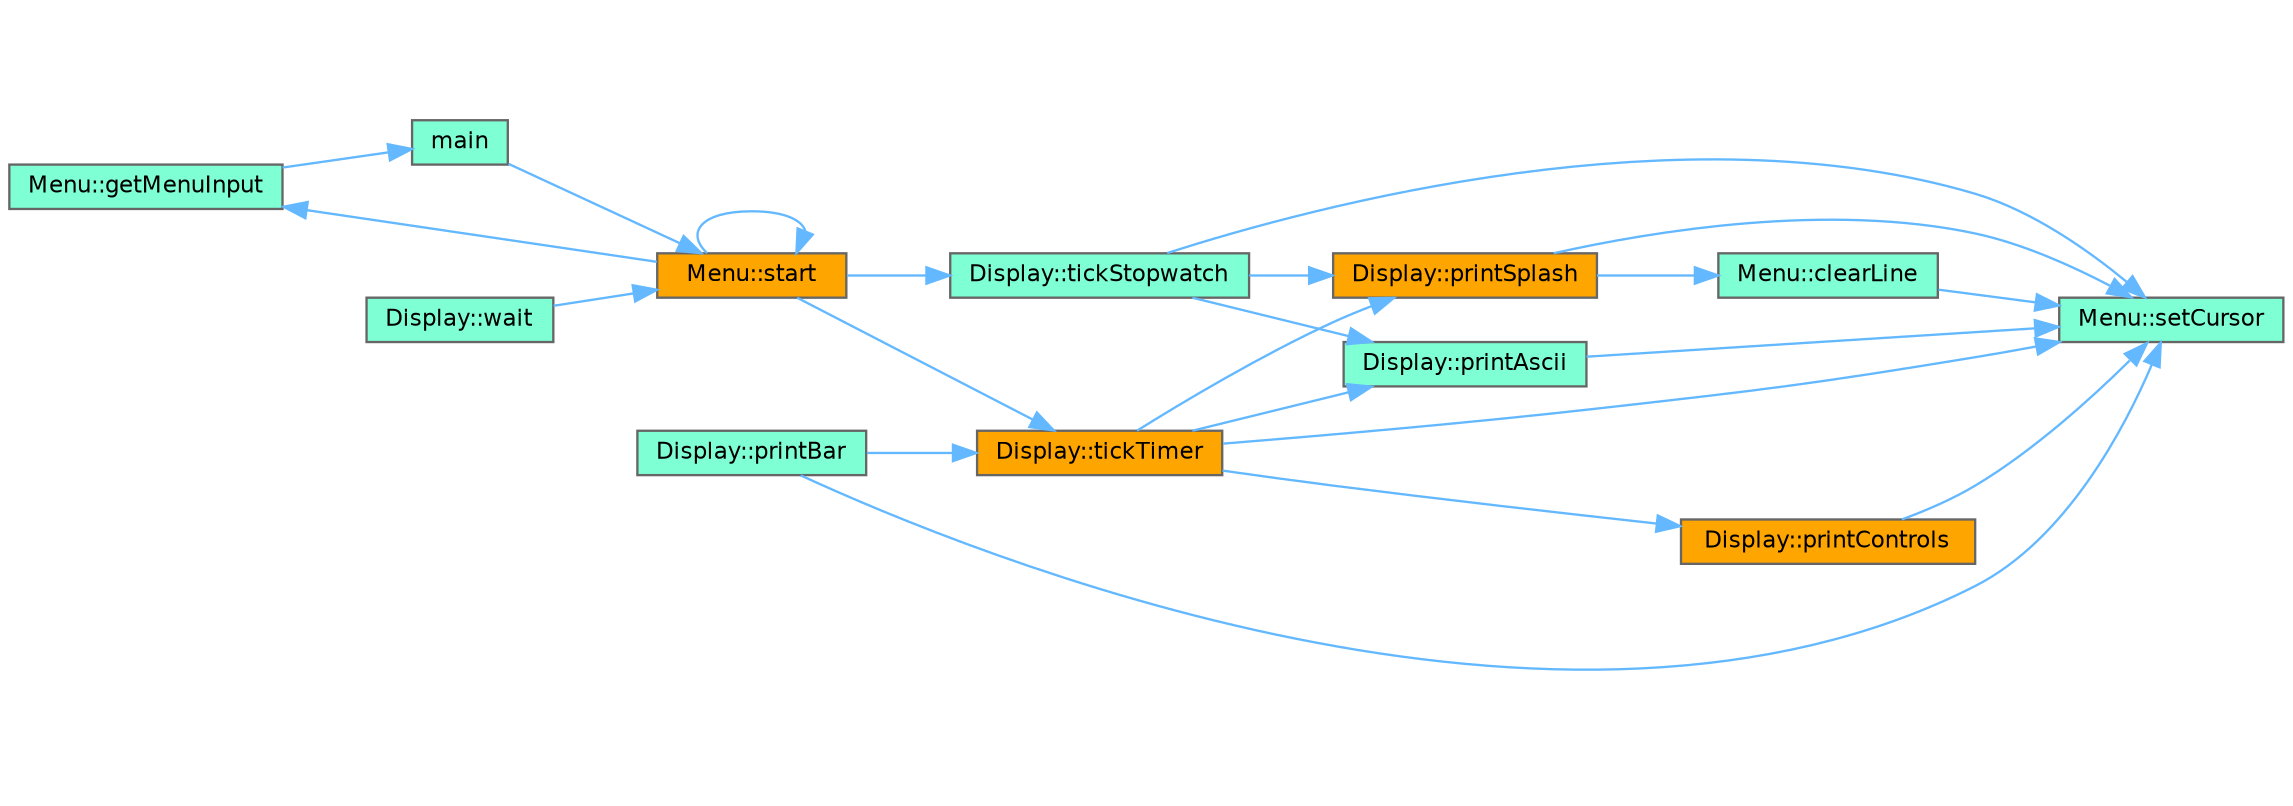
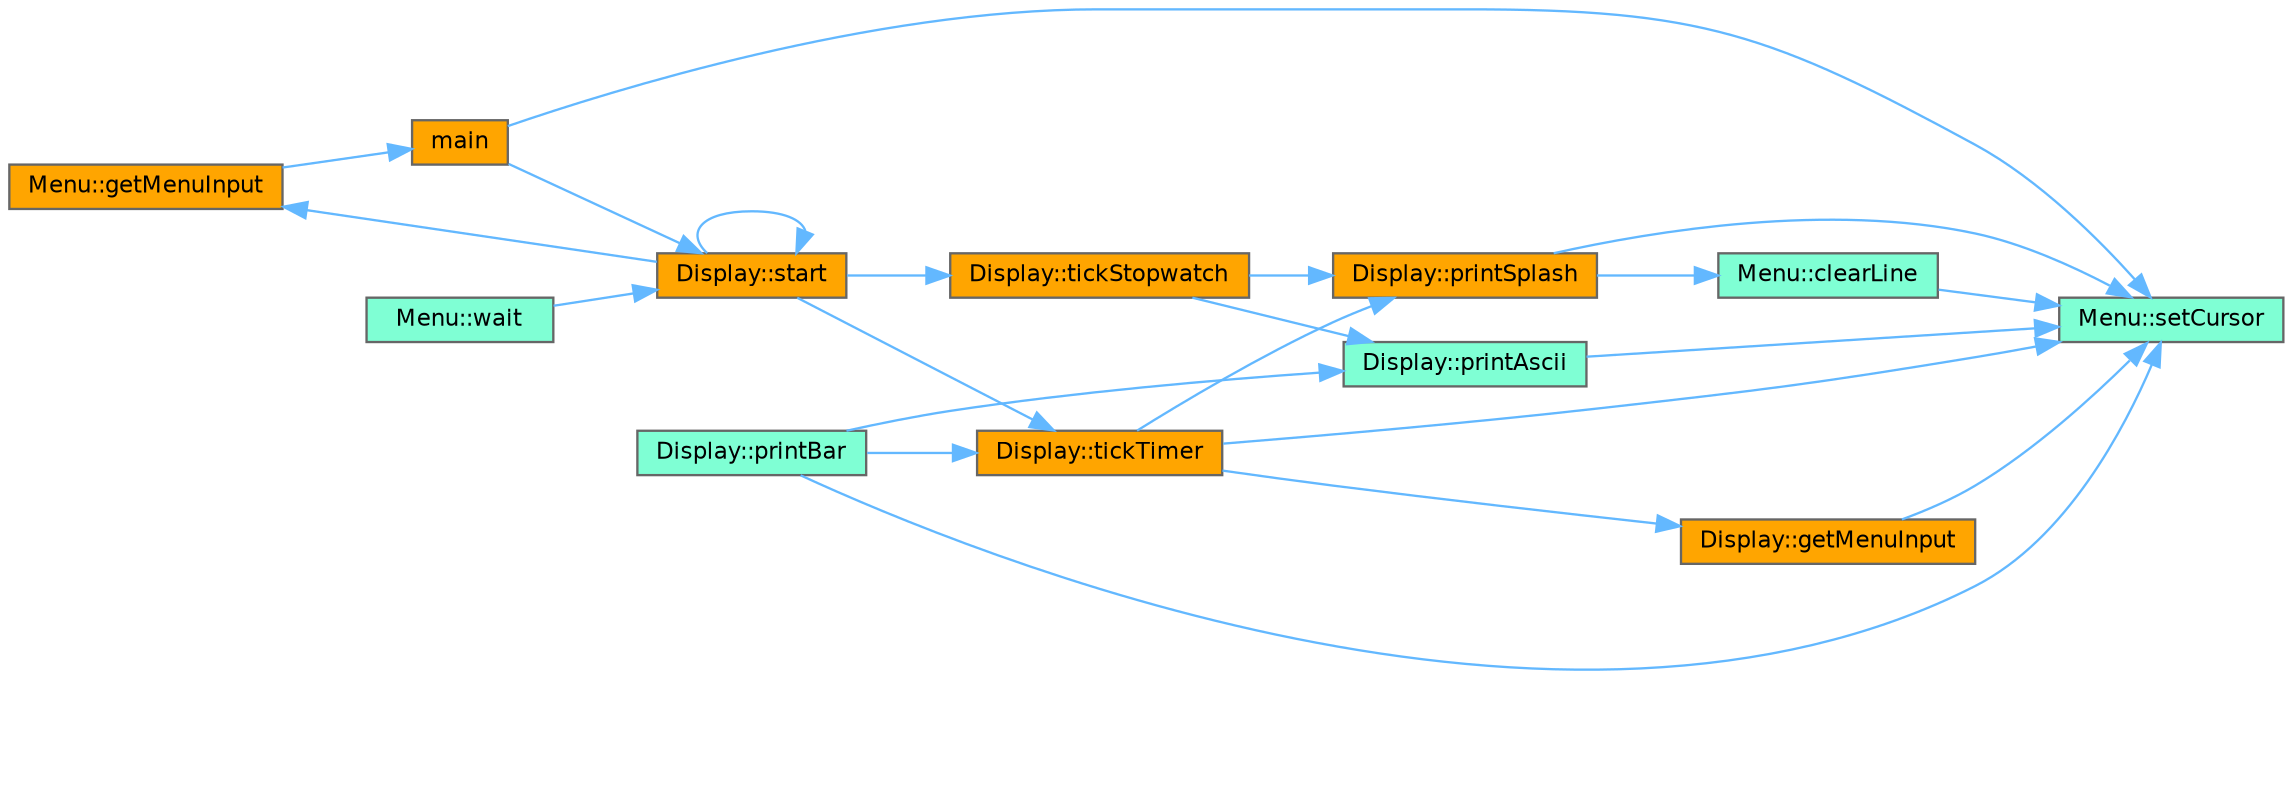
node "main": fillcolor aquamarine -> orange
edge "Display::tickStopwatch" -> "Menu::setCursor": now "main" -> "Menu::setCursor"
node "Menu::getMenuInput": fillcolor aquamarine -> orange
node "Menu::start": label "Menu::start" -> "Display::start"
node "Display::tickStopwatch": fillcolor aquamarine -> orange
node "Display::wait": label "Display::wait" -> "Menu::wait"
edge "Display::tickTimer" -> "Display::printAscii": now "Display::printBar" -> "Display::printAscii"
node "Display::printControls": label "Display::printControls" -> "Display::getMenuInput"
